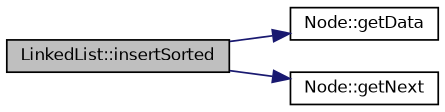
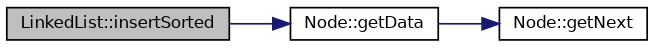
edge "LinkedList::insertSorted" -> "Node::getNext": now "Node::getData" -> "Node::getNext"
